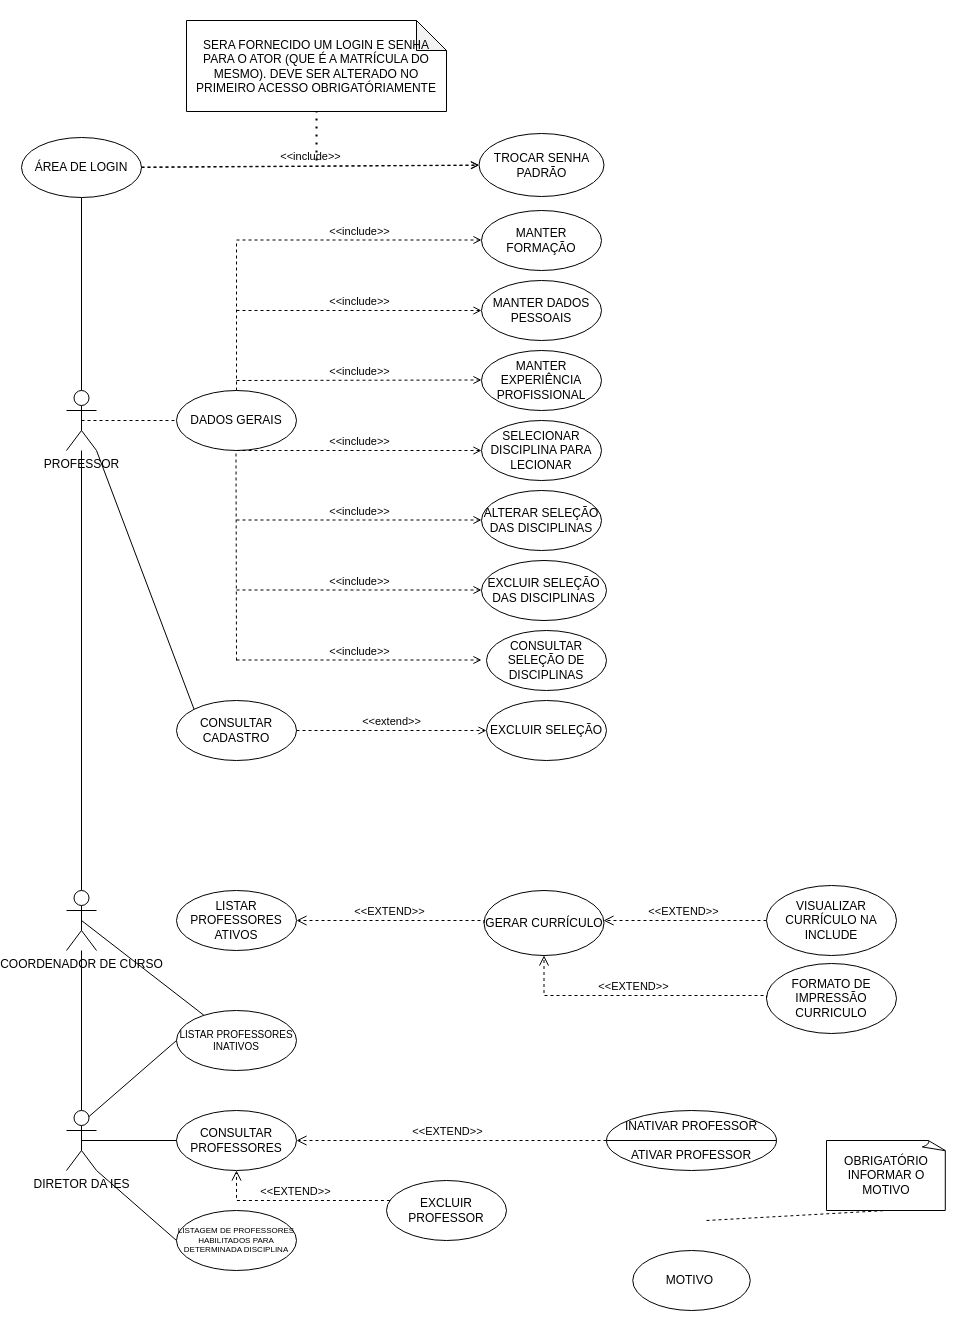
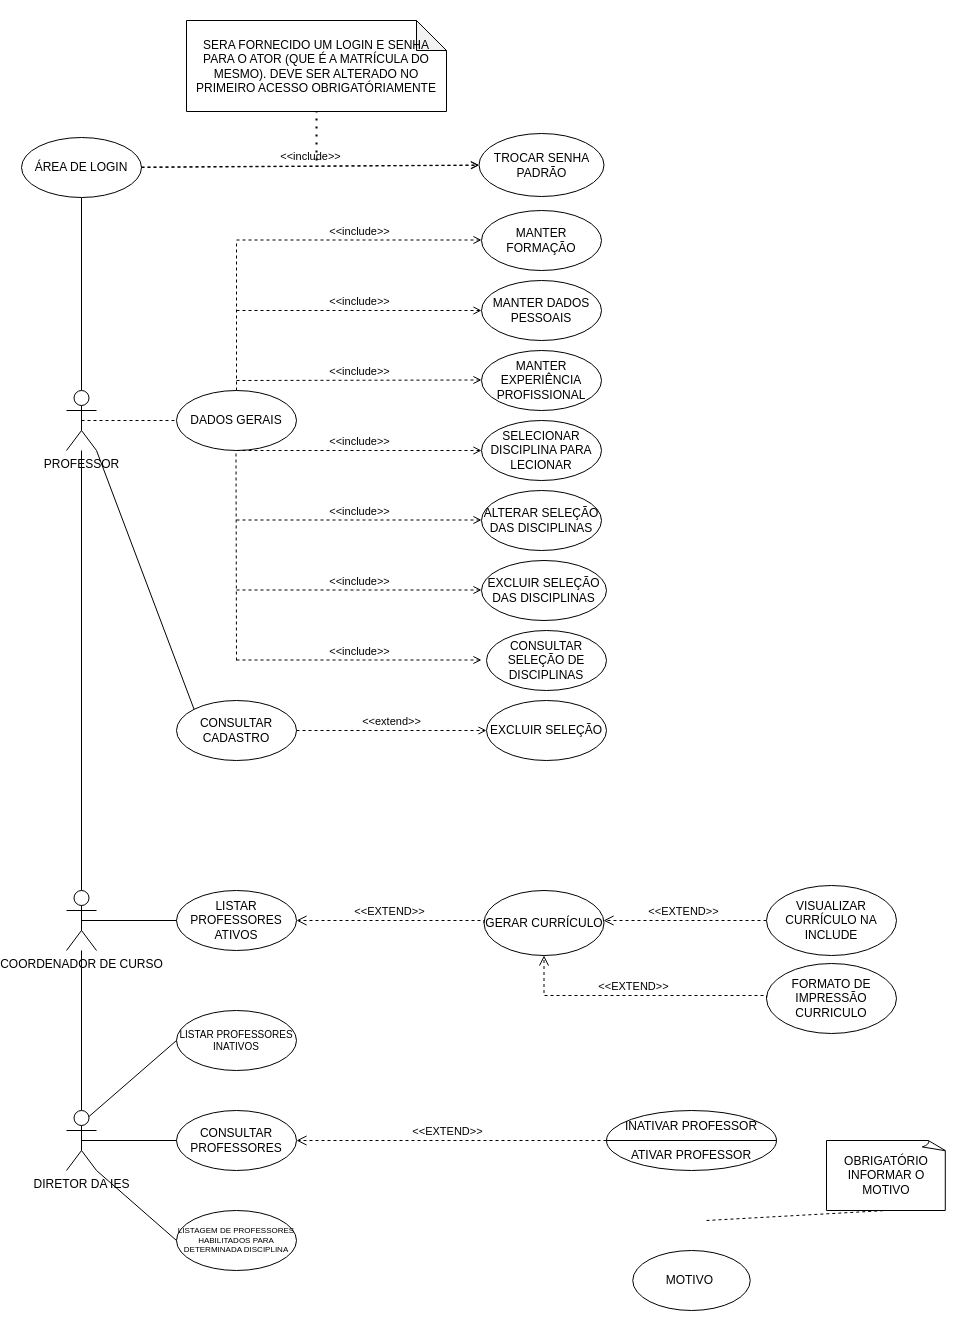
edge "COORDENADOR DE CURSO" -- "LISTAR PROFESSORES INATIVOS": now "COORDENADOR DE CURSO" -- "LISTAR PROFESSORES ATIVOS"
edge "EXCLUIR PROFESSOR" -> "CONSULTAR PROFESSORES": removed, label "<<EXTEND>>"
node "EXCLUIR PROFESSOR": removed
